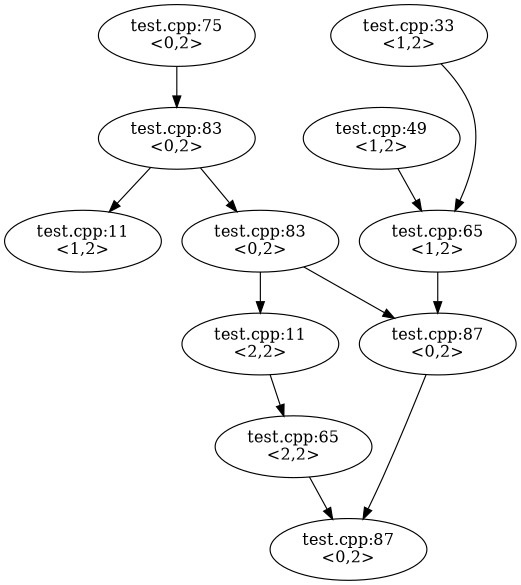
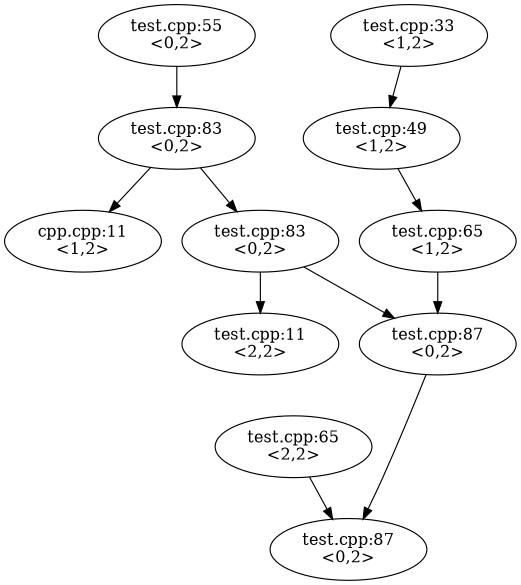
node "test.cpp:75 <0,2>": label "test.cpp:75 <0,2>" -> "test.cpp:55 <0,2>"
edge "test.cpp:33 <1,2>" -> "test.cpp:65 <1,2>": now "test.cpp:33 <1,2>" -> "test.cpp:49 <1,2>"
node "test.cpp:11 <1,2>": label "test.cpp:11 <1,2>" -> "cpp.cpp:11 <1,2>"
edge "test.cpp:11 <2,2>" -> "test.cpp:65 <2,2>": removed
